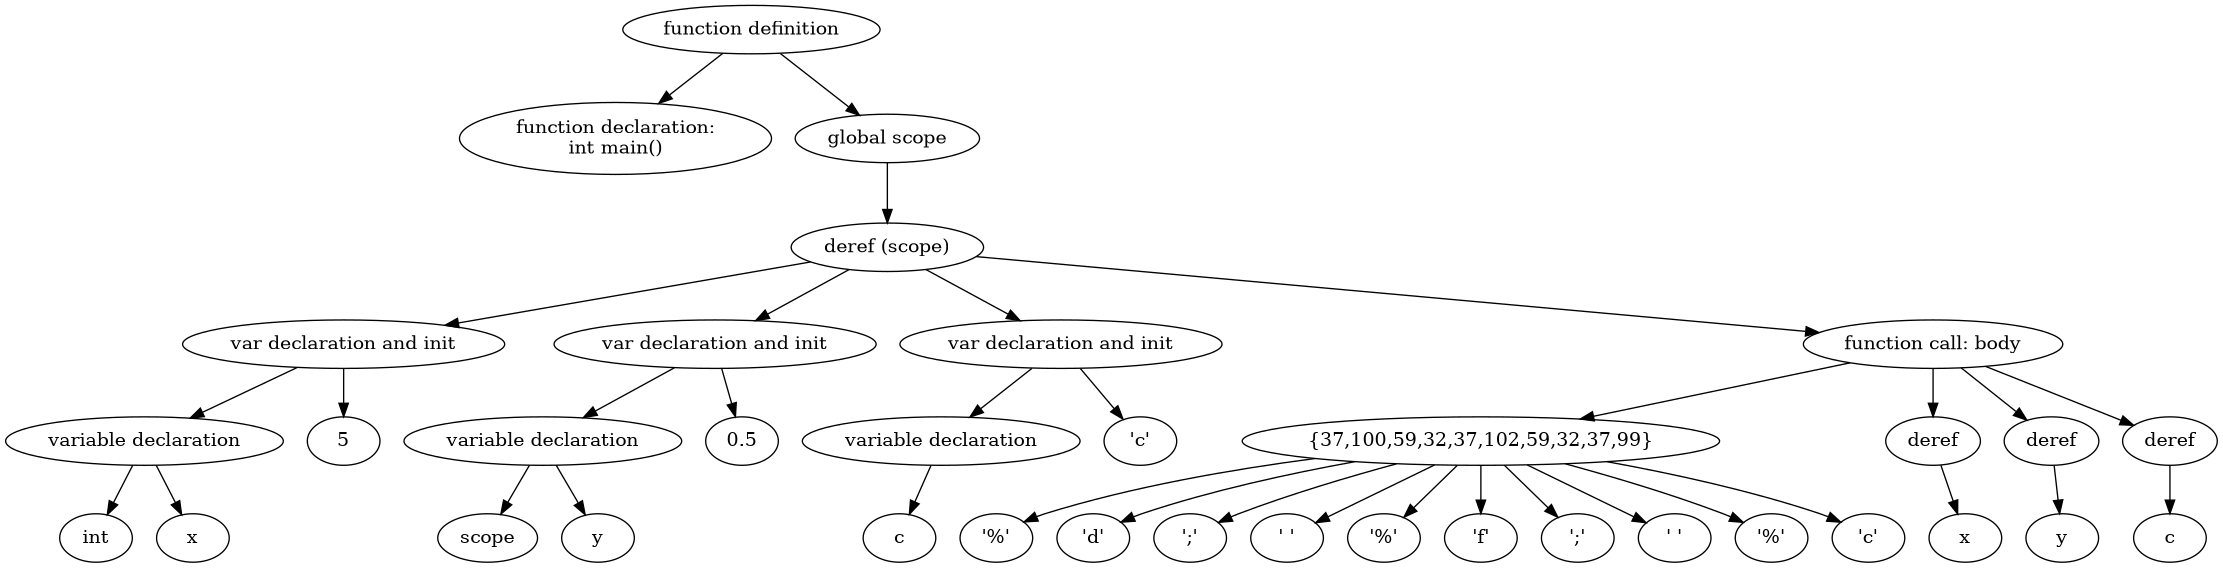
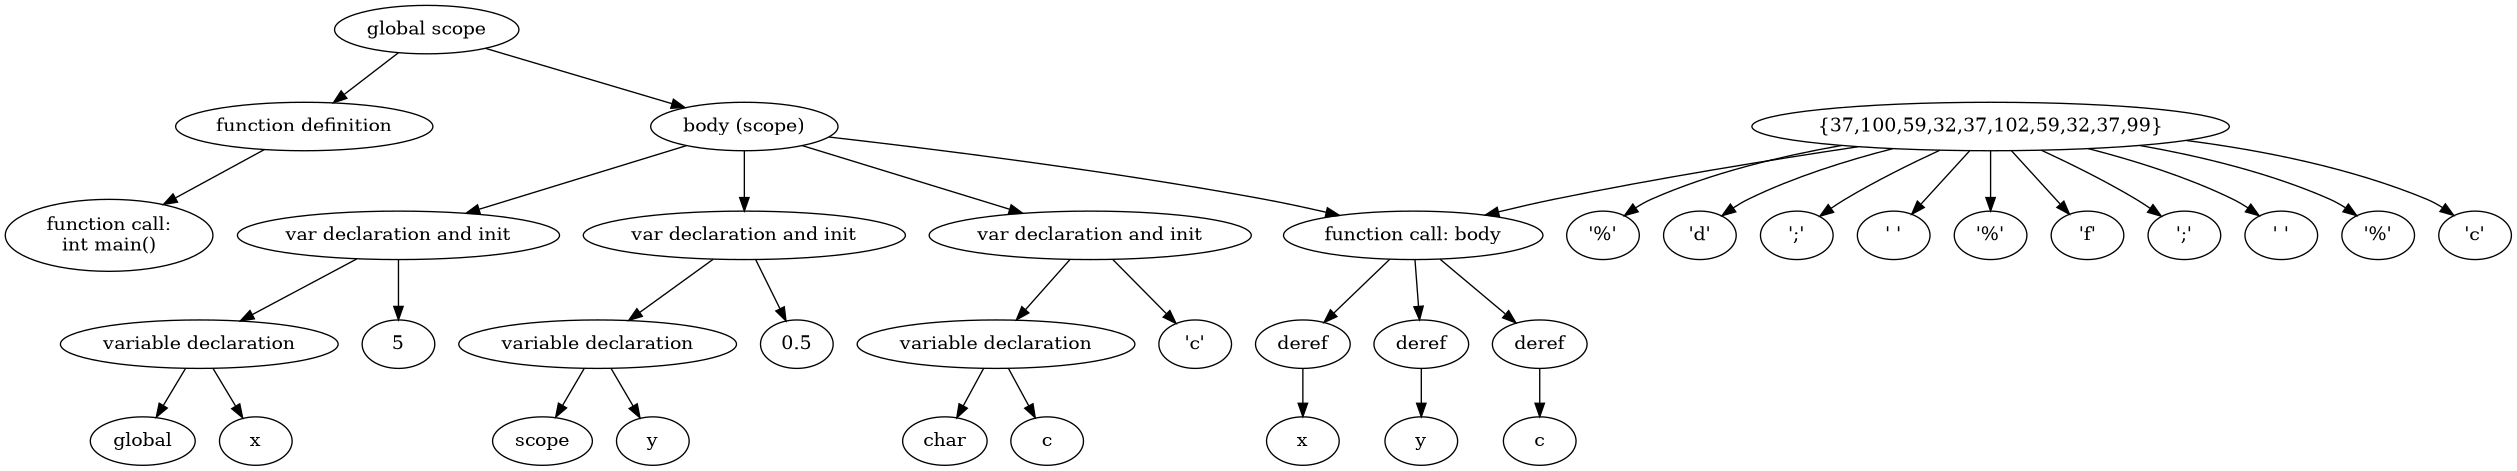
edge "function definition" -> "global scope": reversed
node "function declaration: int main()": label "function declaration: int main()" -> "function call: int main()"
node "deref (scope)": label "deref (scope)" -> "body (scope)"
edge "function call: body" -> "{37,100,59,32,37,102,59,32,37,99}": reversed
node "char": added
node "int": label "int" -> "global"
